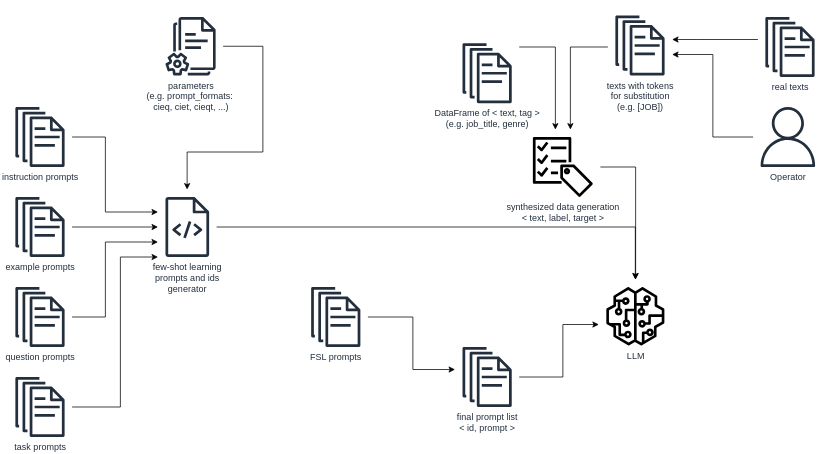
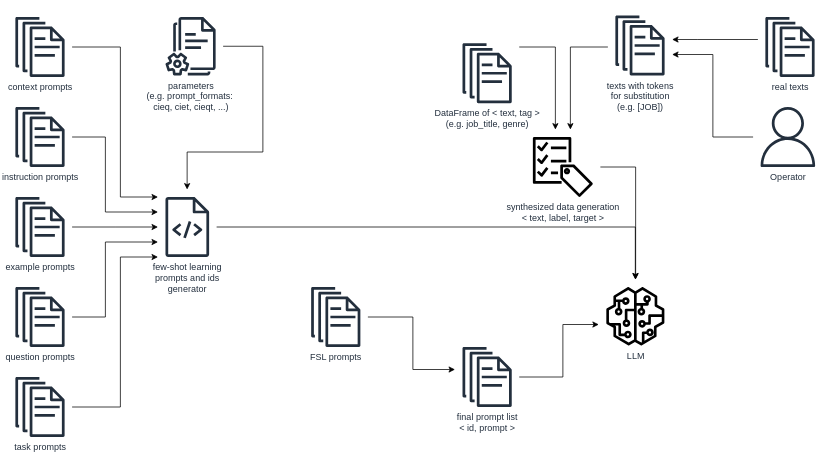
node "context prompts": added
edge "context prompts" -> "few-shot learning prompts and ids generator": added
